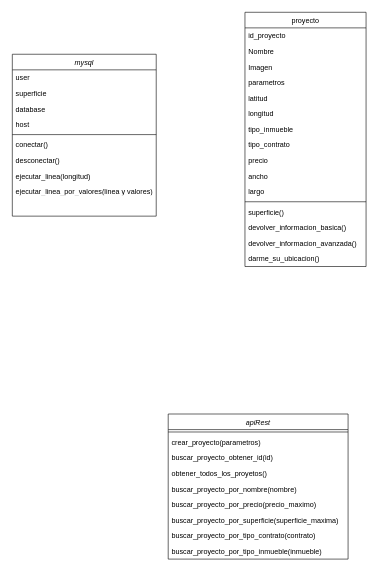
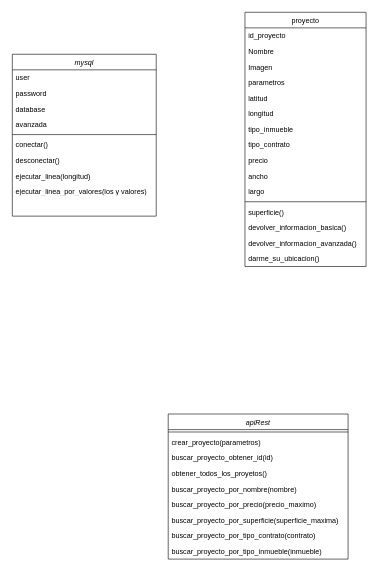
node "superficie": label "superficie" -> "password"
node "host": label "host" -> "avanzada"
node "ejecutar_linea_por_valores(linea y valores)": label "ejecutar_linea_por_valores(linea y valores)" -> "ejecutar_linea_por_valores(los y valores)"
